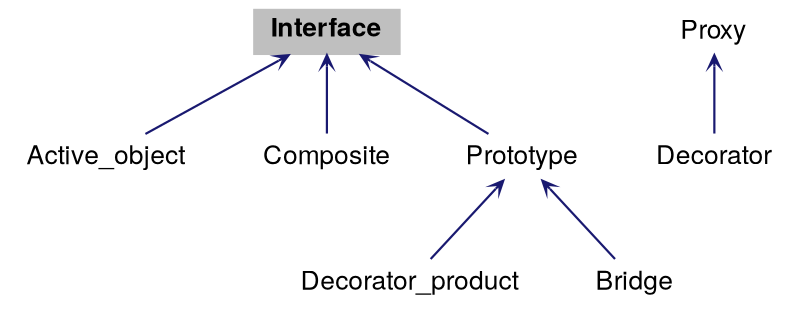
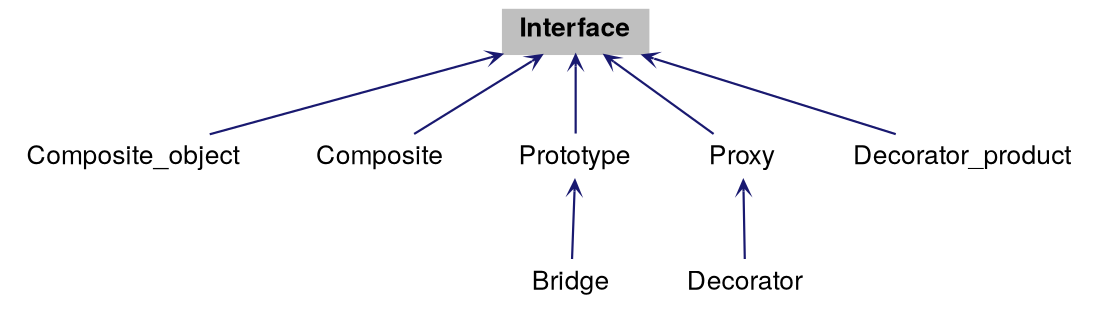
edge "Proxy" -> "Interface": added
node "Active_object": label "Active_object" -> "Composite_object"
edge "Decorator_product" -> "Prototype": now "Decorator_product" -> "Interface"
